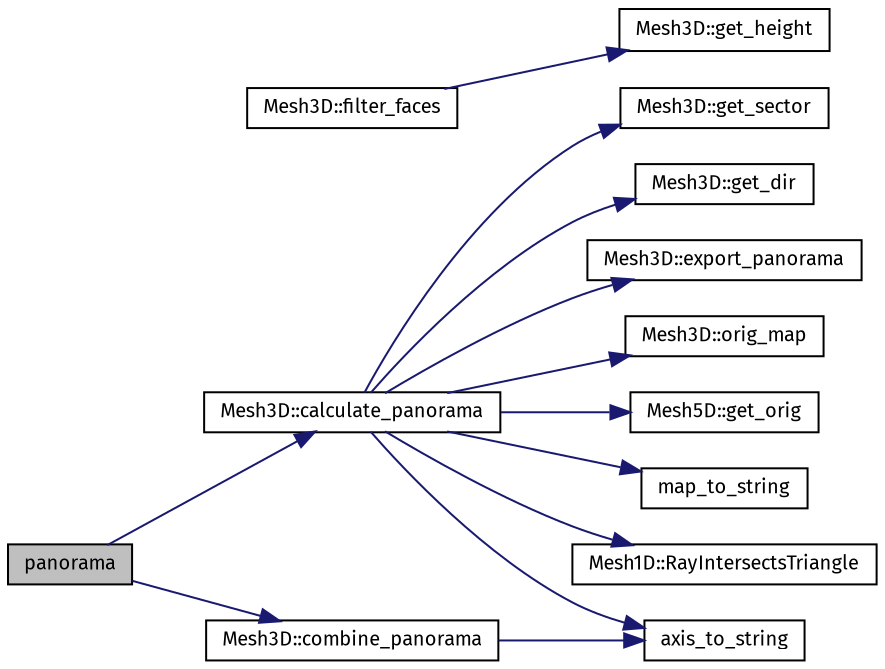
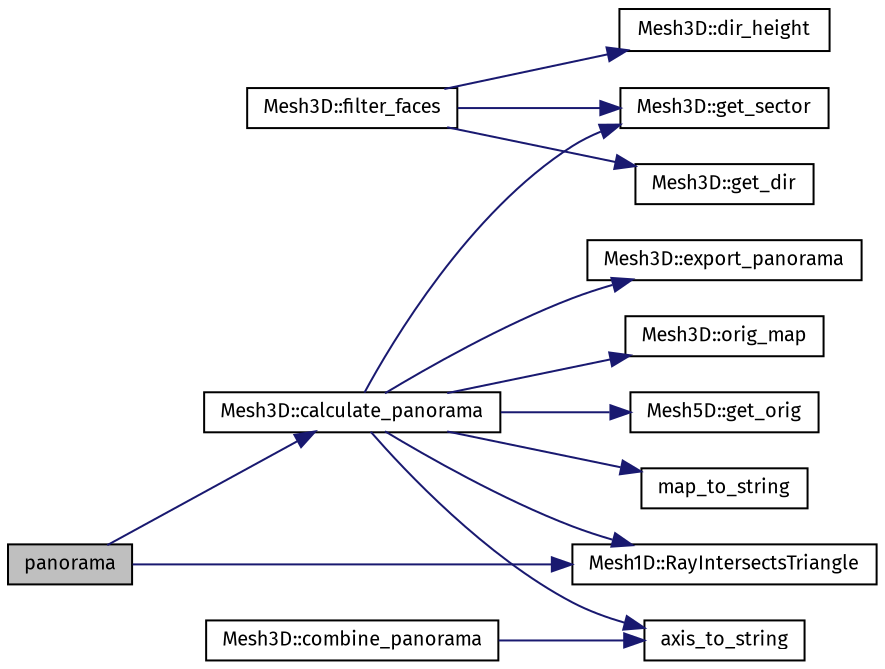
node "Mesh3D::get_height": label "Mesh3D::get_height" -> "Mesh3D::dir_height"
edge "Mesh3D::filter_faces" -> "Mesh3D::get_sector": added
edge "Mesh3D::calculate_panorama" -> "Mesh3D::get_dir": now "Mesh3D::filter_faces" -> "Mesh3D::get_dir"
edge "panorama" -> "Mesh3D::combine_panorama": now "panorama" -> "Mesh1D::RayIntersectsTriangle"
